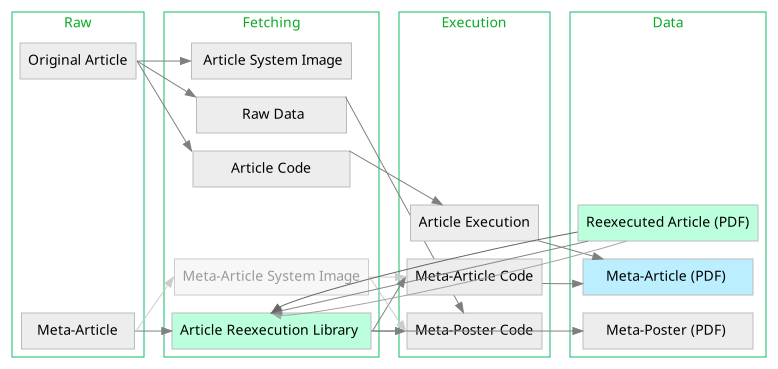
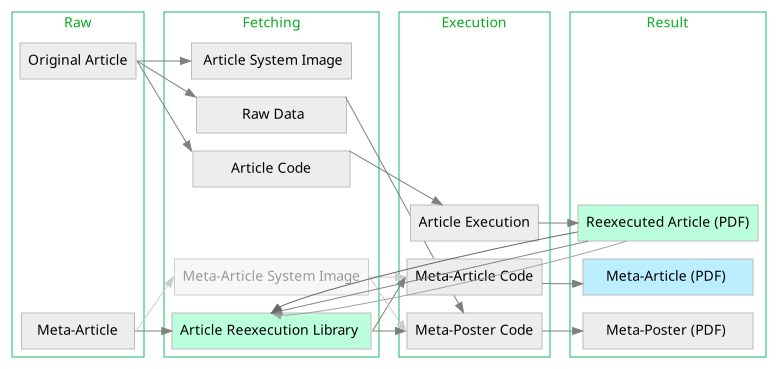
cluster "Data": label "Data" -> "Result"
edge "Article Execution" -> "Meta-Article (PDF)": now "Article Execution" -> "Reexecuted Article (PDF)"
edge "Article Reexecution Library" -> "Meta-Poster (PDF)": now "Meta-Poster Code" -> "Meta-Poster (PDF)"
